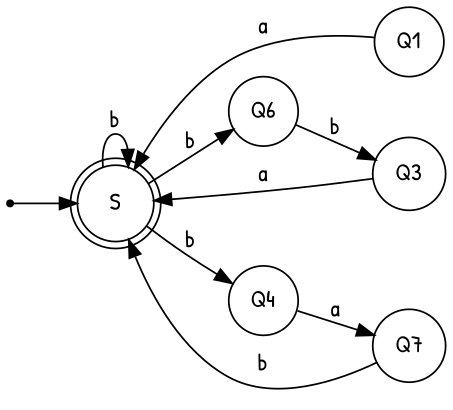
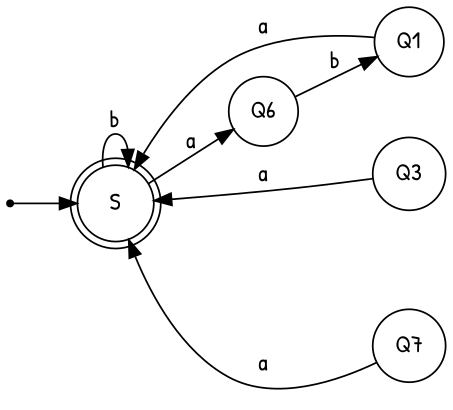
edge "Q6" -> "Q3": now "Q6" -> "Q1"
edge "S" -> "Q6": label "b" -> "a"
node "Q4": removed
edge "Q7" -> "S": label "b" -> "a"
